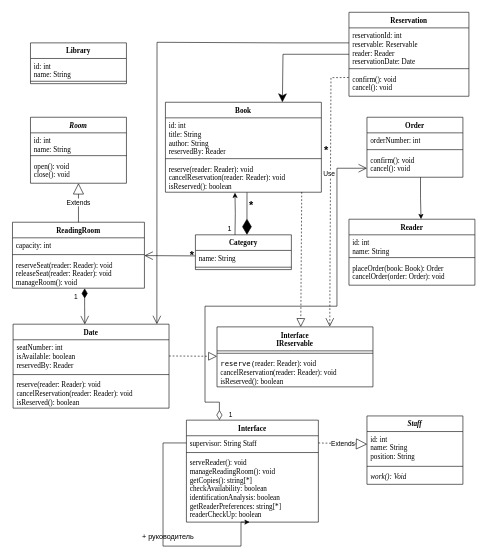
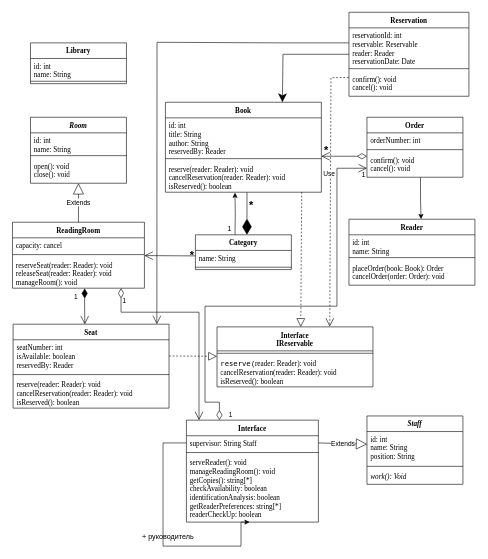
edge "Book" -- "Order": added, label "1"
node "capacity: int": label "capacity: int" -> "capacity: cancel"
edge "ReadingRoom" -- "Interface": added, label "1"
node "Date": label "Date" -> "Seat"
edge "supervisor: String Staff" -> "id: int name: String position: String": style dashed -> solid
